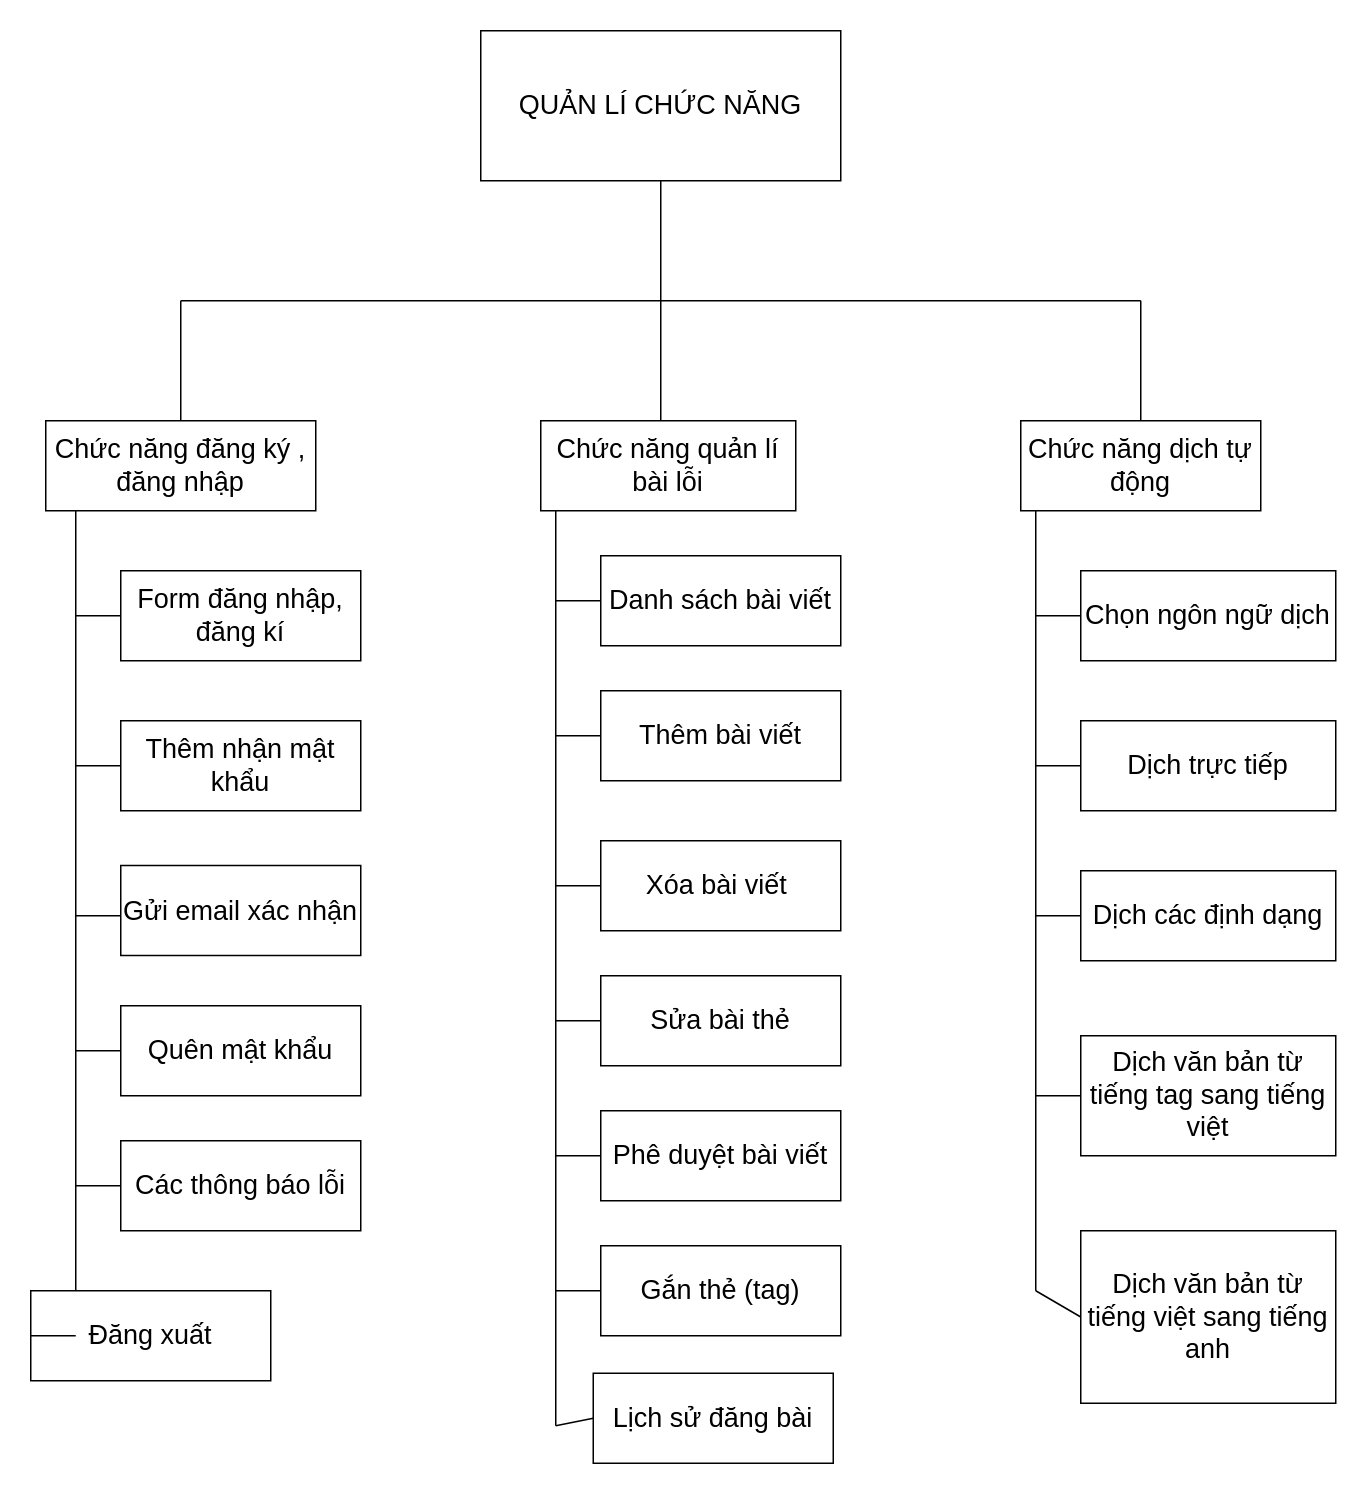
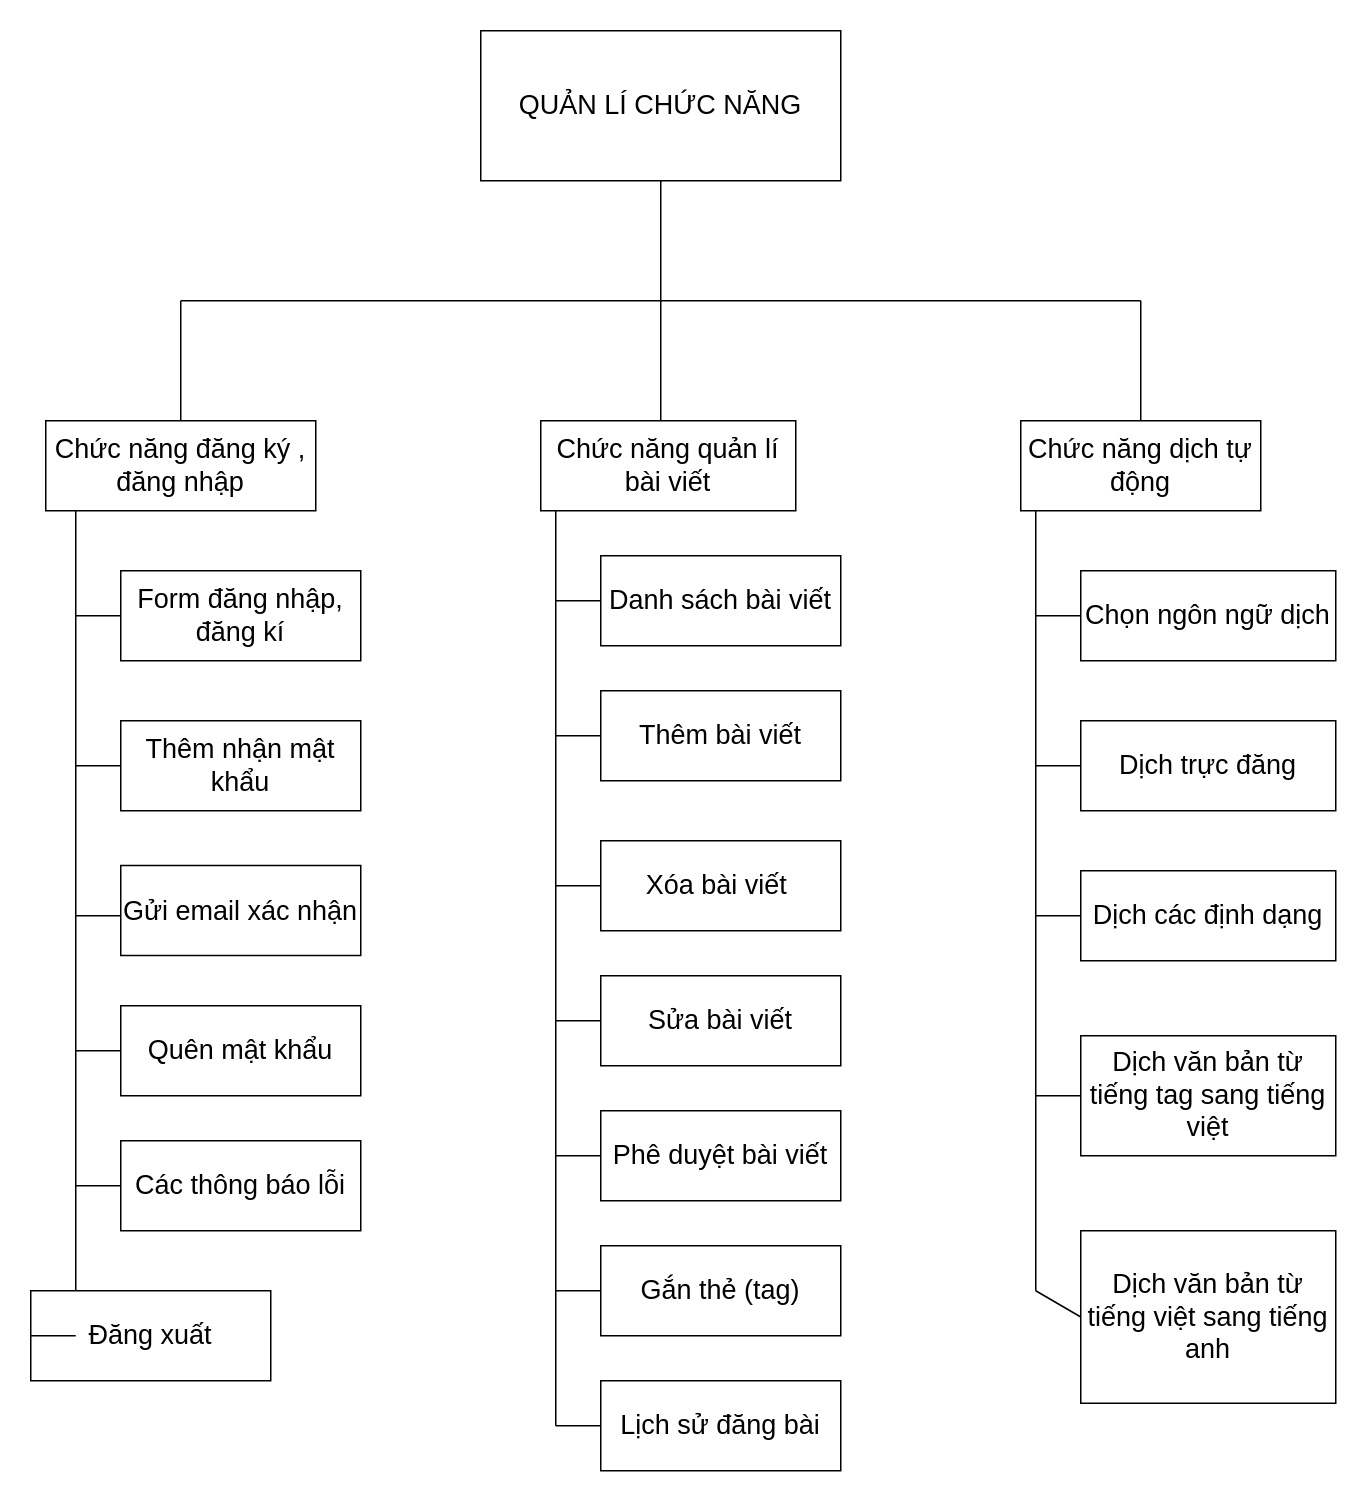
node "Chức năng quản lí bài lỗi": label "Chức năng quản lí bài lỗi" -> "Chức năng quản lí bài viết"
node "Dịch trực tiếp": label "Dịch trực tiếp" -> "Dịch trực đăng"
node "Sửa bài thẻ": label "Sửa bài thẻ" -> "Sửa bài viết"
node "Lịch sử đăng bài": moved (713, 1418) -> (721, 1426)
